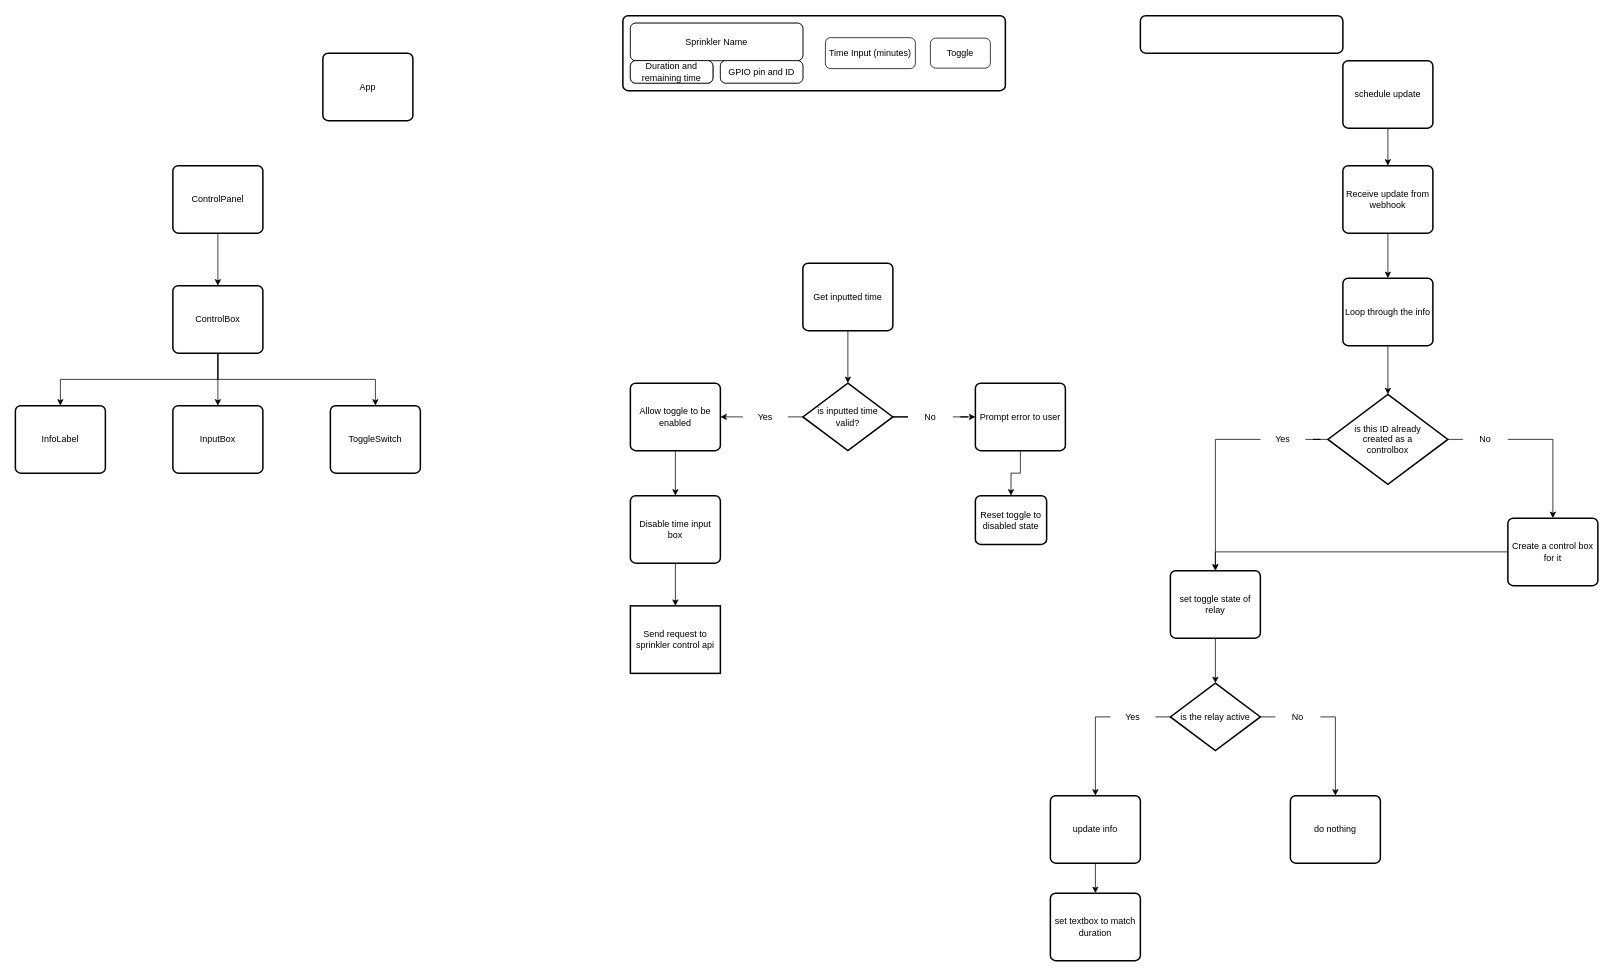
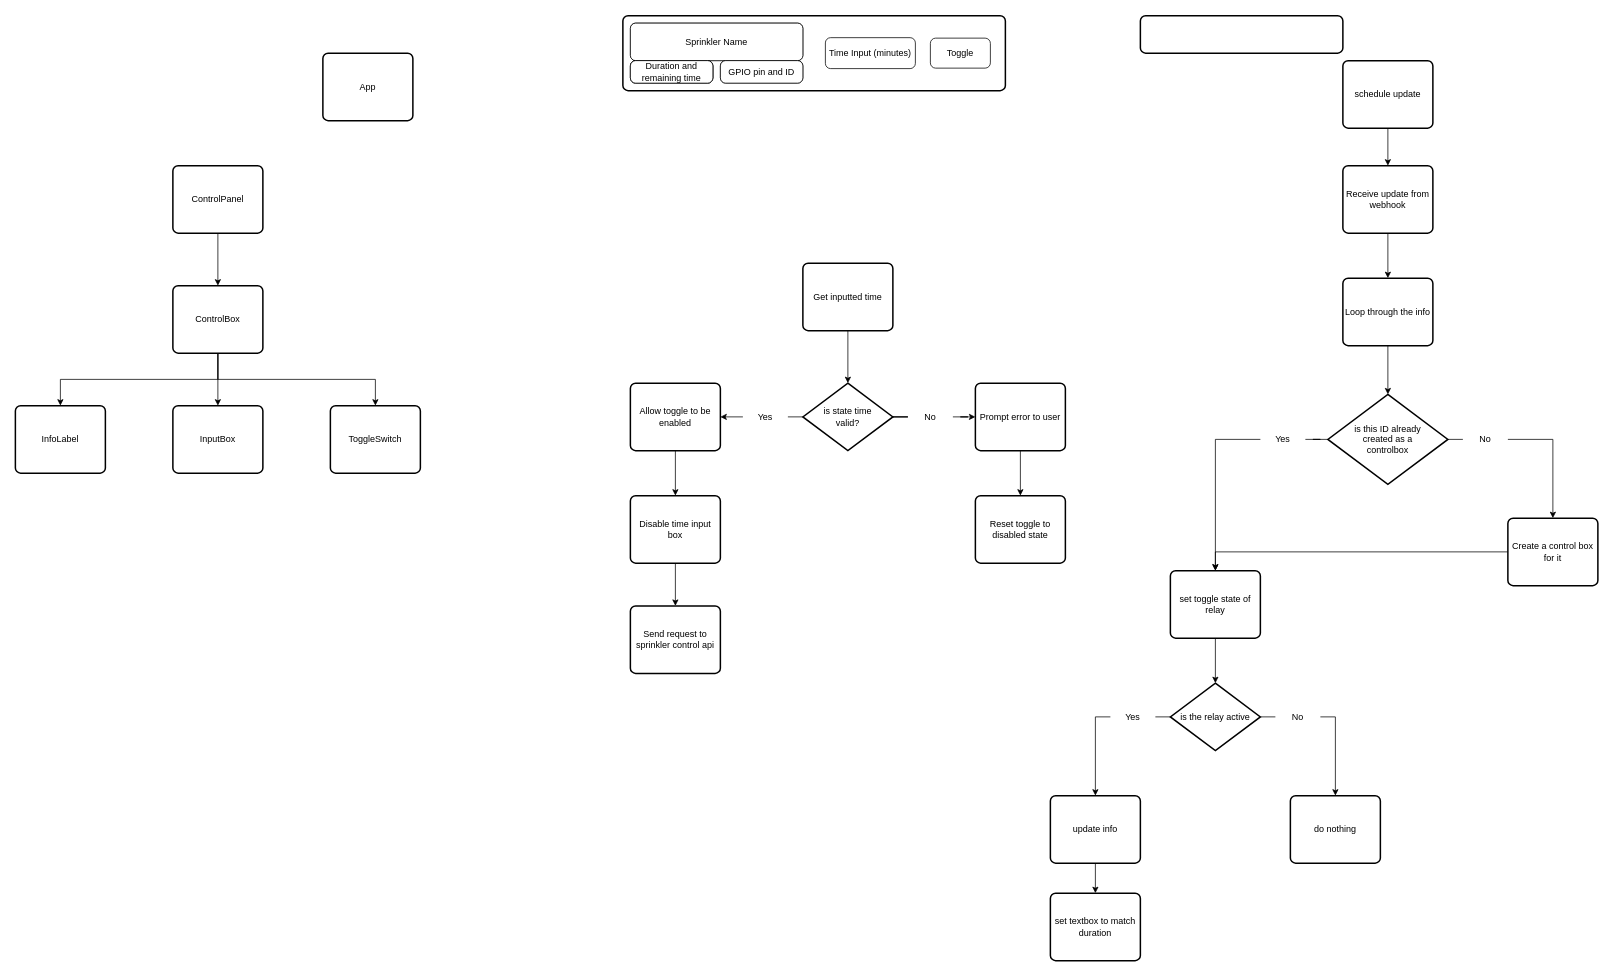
node "is inputted time valid?": label "is inputted time valid?" -> "is state time valid?"
node "Reset toggle to disabled state": size 71x49 -> 90x68
node "Send request to sprinkler control api": shape rectangle -> rounded rectangle
